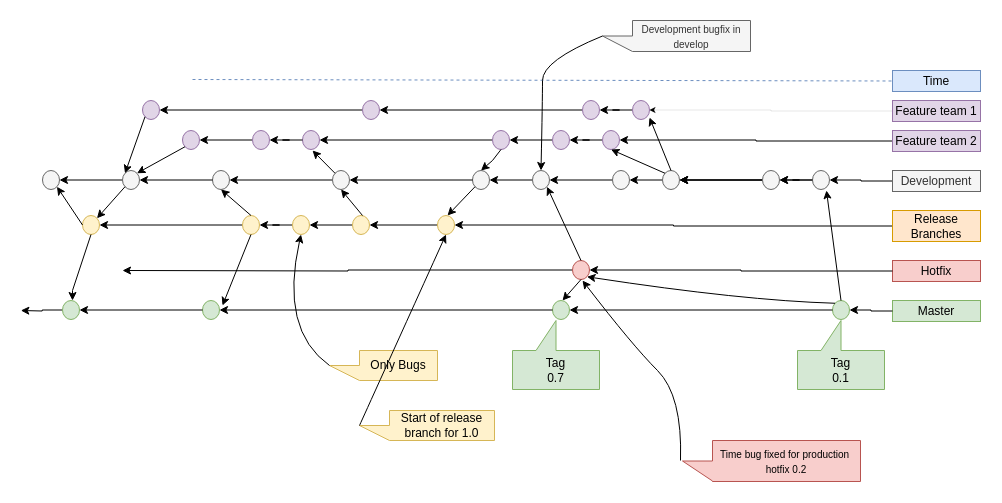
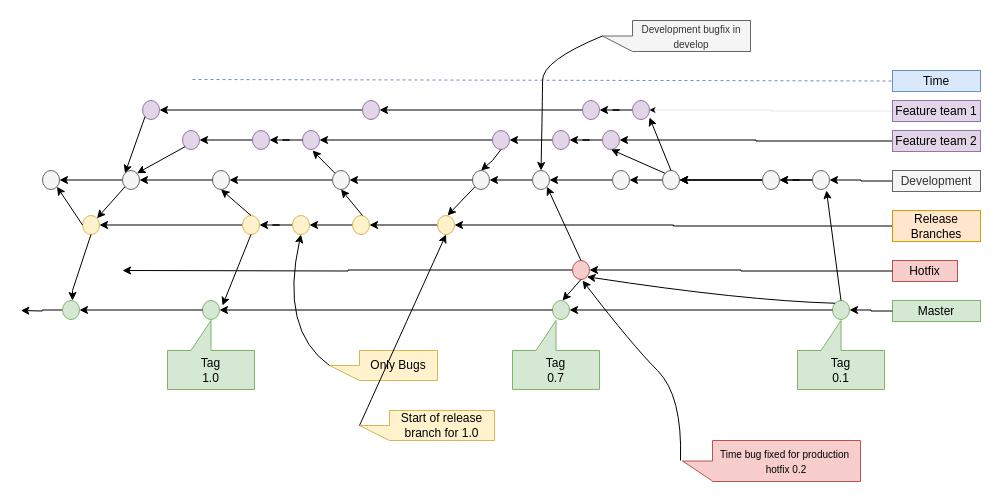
node "Hotfix": size 88x21 -> 65x21
node "Tag 1.0": added
